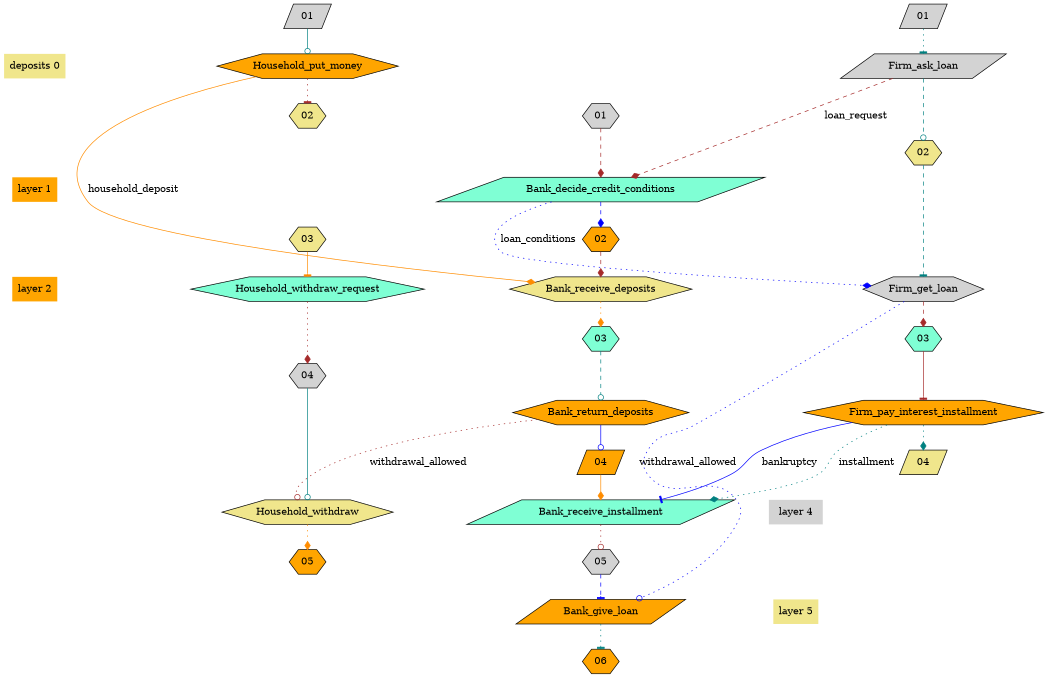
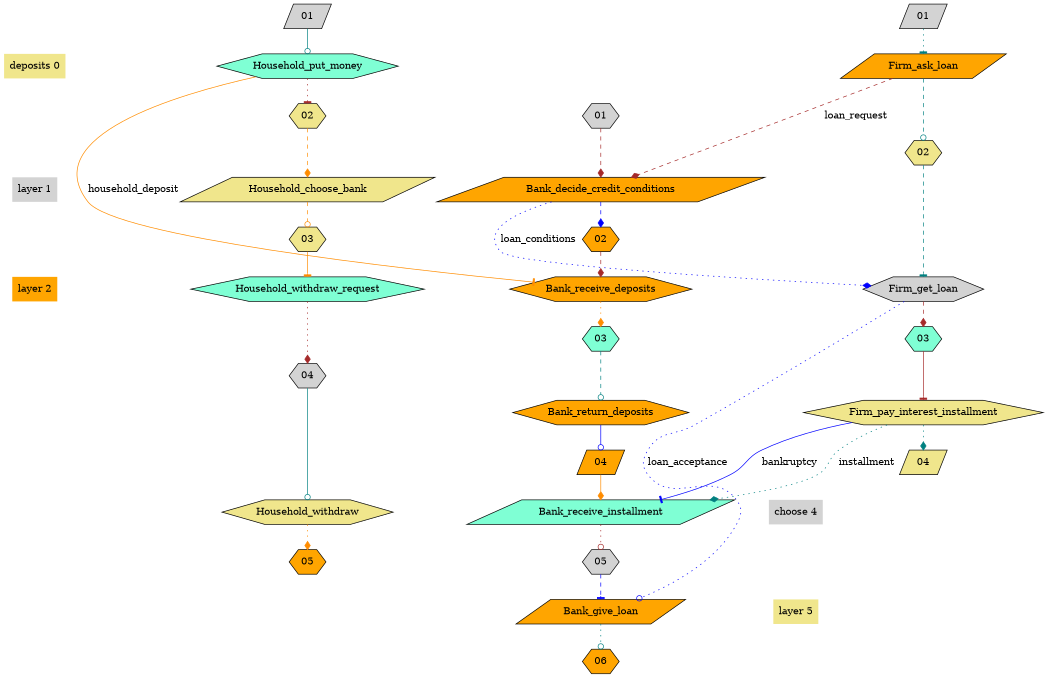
node "Household_put_money": fillcolor orange -> aquamarine
node "Firm_ask_loan": fillcolor lightgrey -> orange
node "layer 1": fillcolor orange -> lightgrey
node "Household_choose_bank": added
node "Bank_decide_credit_conditions": fillcolor aquamarine -> orange
edge "Household_put_money" -> "Bank_receive_deposits": arrowhead diamond -> tee
node "Bank_receive_deposits": fillcolor khaki -> orange
node "Firm_pay_interest_installment": fillcolor orange -> khaki
edge "Bank_return_deposits" -> "Household_withdraw": removed, label "withdrawal_allowed"
edge "Firm_get_loan" -> "Bank_give_loan": label "withdrawal_allowed" -> "loan_acceptance"
node "layer 4": label "layer 4" -> "choose 4"
edge "Bank_give_loan" -> "06": arrowhead tee -> odot
